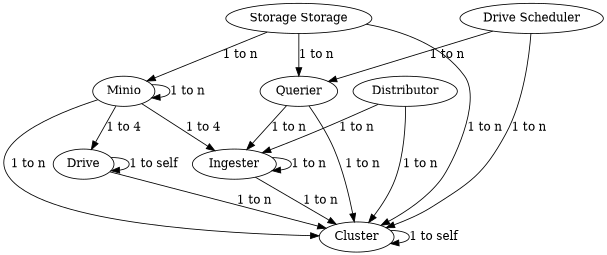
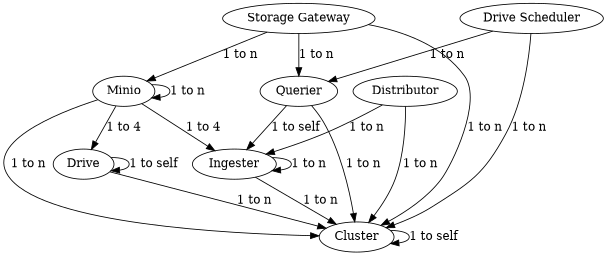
node "Storage Storage": label "Storage Storage" -> "Storage Gateway"
edge "Querier" -> "Ingester": label "1 to n" -> "1 to self"
